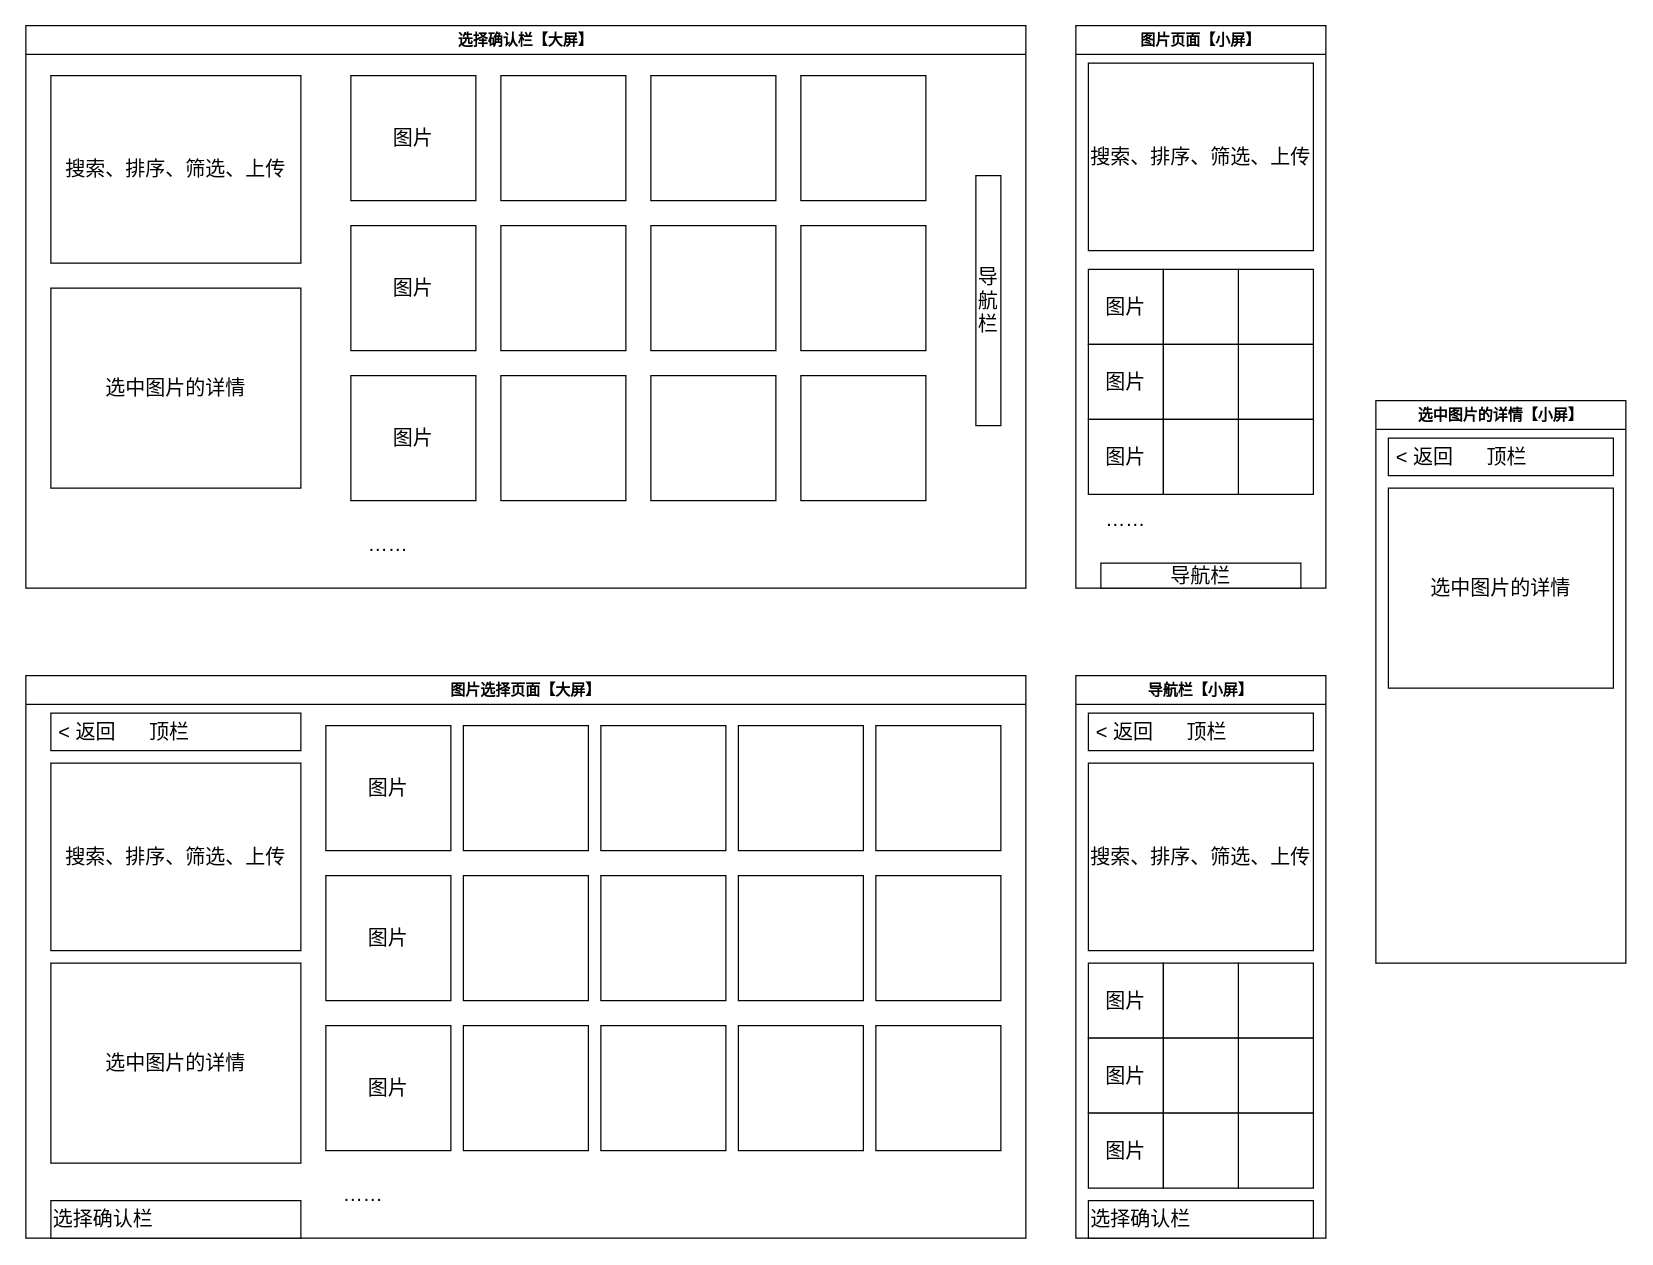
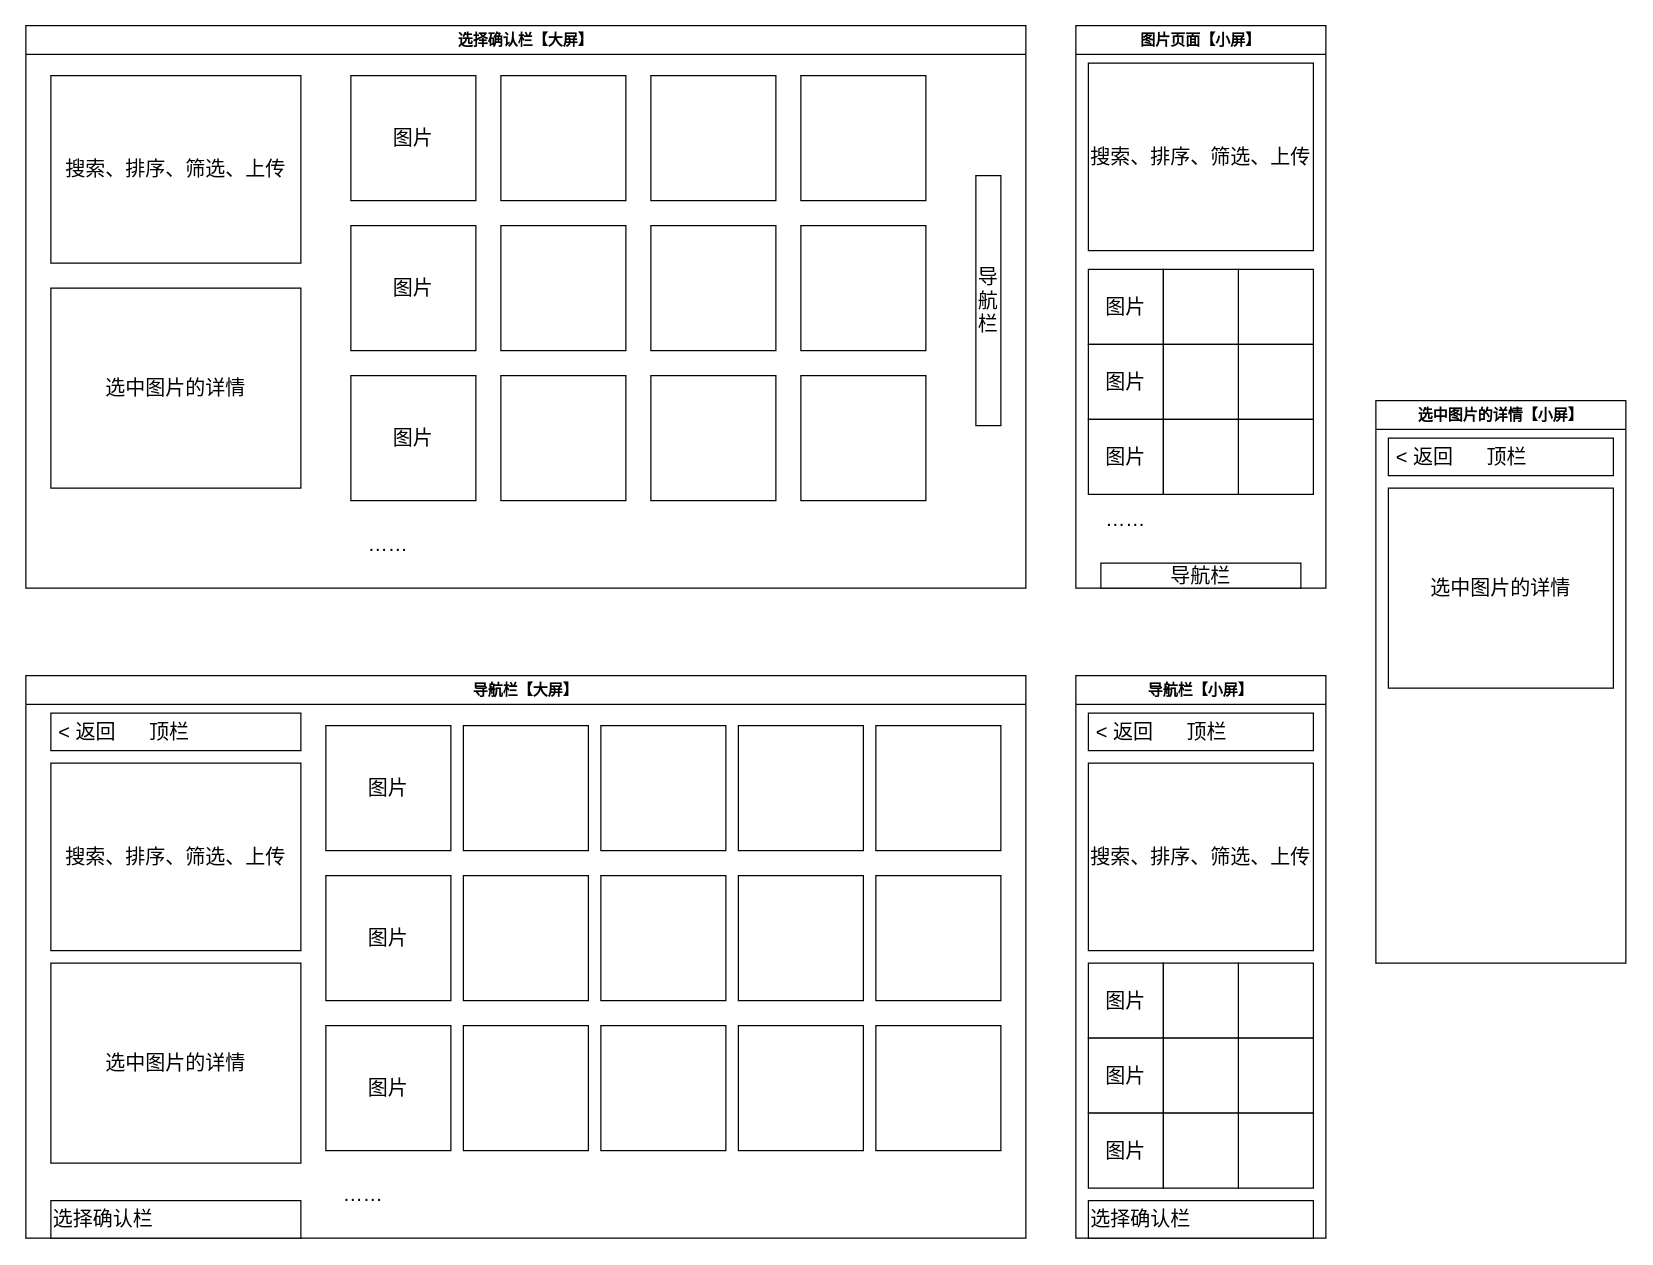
node "图片选择页面【大屏】": label "图片选择页面【大屏】" -> "导航栏【大屏】"
